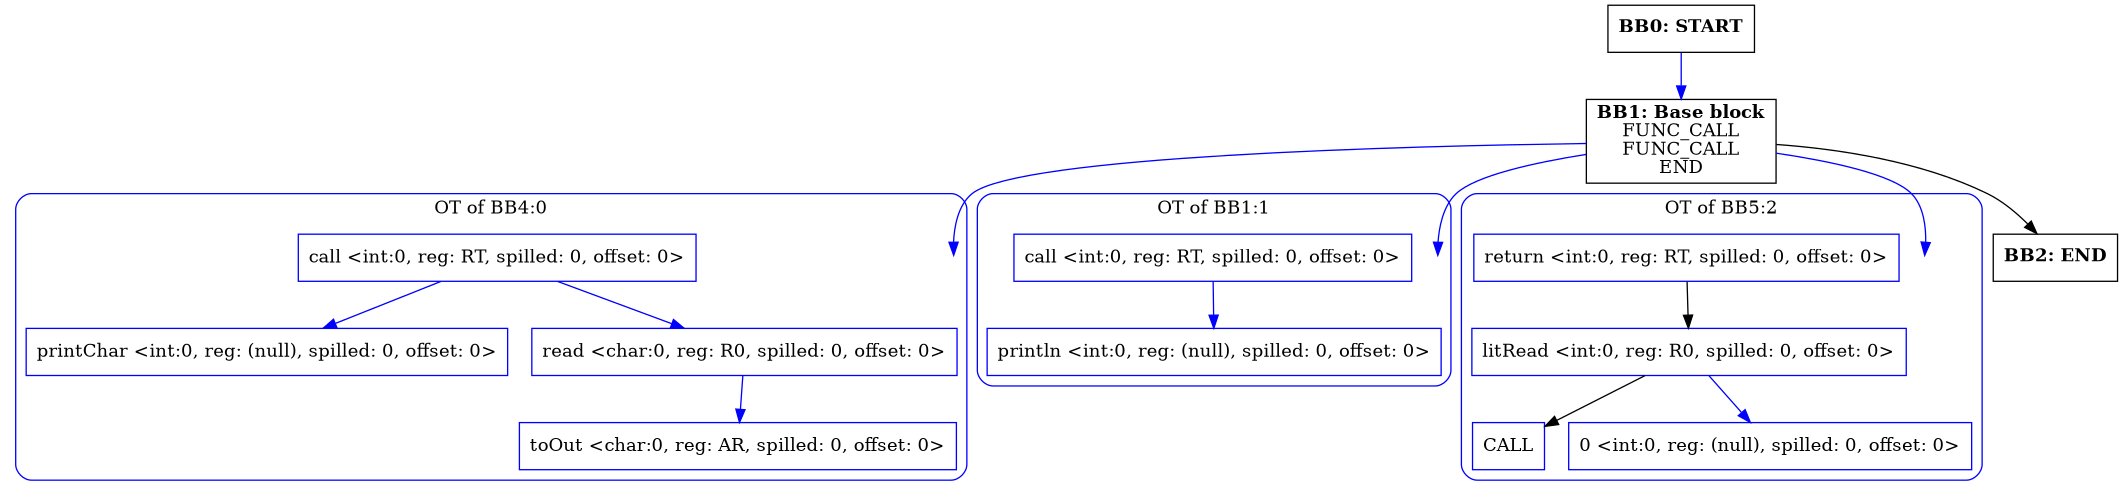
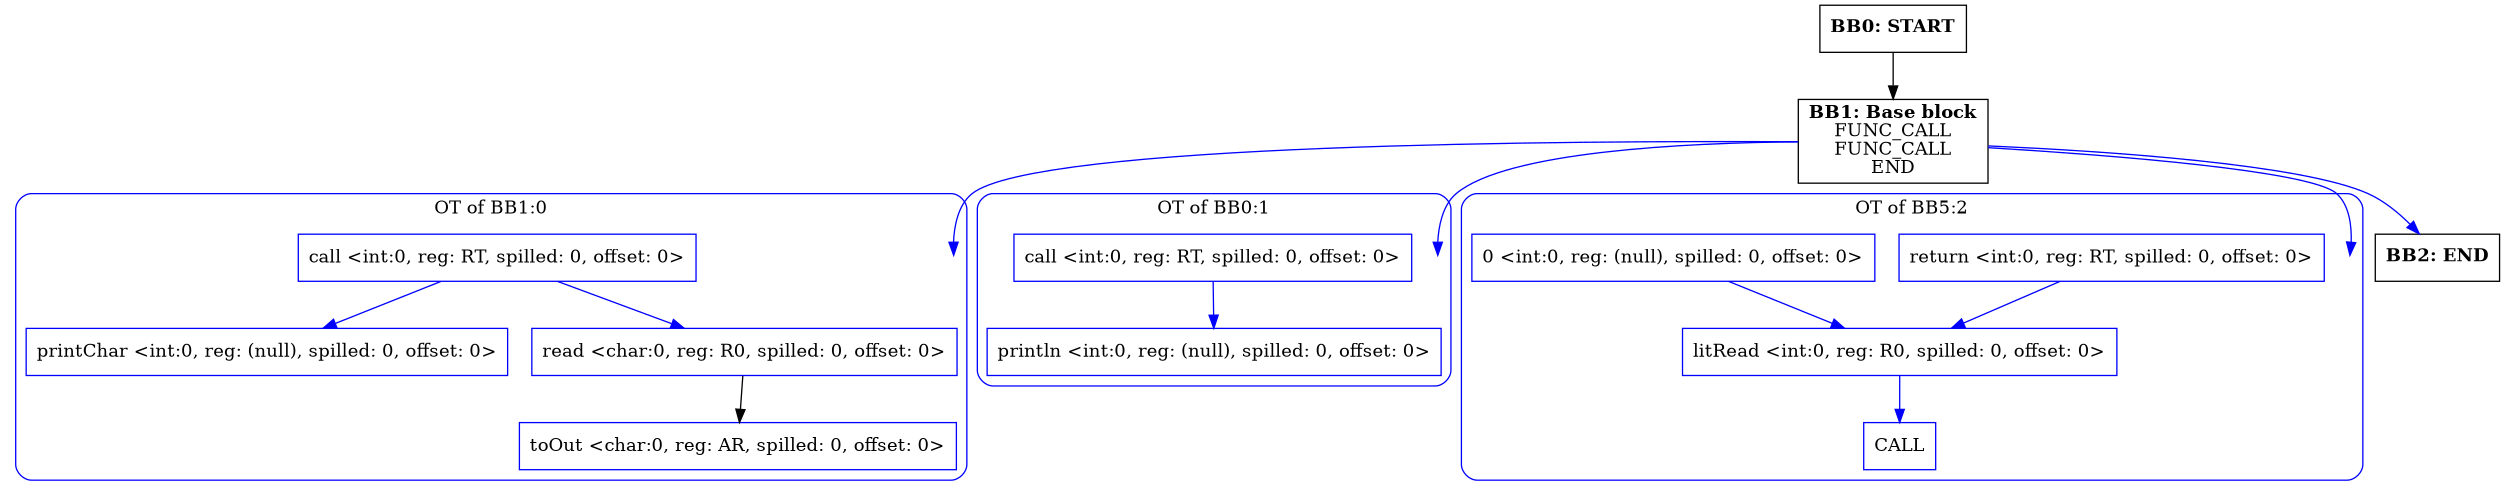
edge "BB0: START" -> "BB1: Base block": color blue -> black
edge "BB1: Base block" -> "BB2: END": color black -> blue
cluster "OT of BB4:0": label "OT of BB4:0" -> "OT of BB1:0"
cluster "OT of BB1:1": label "OT of BB1:1" -> "OT of BB0:1"
edge "return <int:0, reg: RT, spilled: 0, offset: 0>" -> "litRead <int:0, reg: R0, spilled: 0, offset: 0>": color black -> blue
edge "read <char:0, reg: R0, spilled: 0, offset: 0>" -> "toOut <char:0, reg: AR, spilled: 0, offset: 0>": color blue -> black
edge "litRead <int:0, reg: R0, spilled: 0, offset: 0>" -> "0 <int:0, reg: (null), spilled: 0, offset: 0>": reversed
edge "litRead <int:0, reg: R0, spilled: 0, offset: 0>" -> "CALL": color black -> blue
